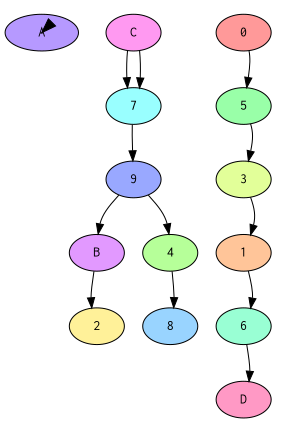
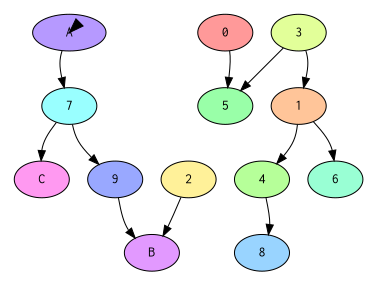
edge "C" -> "7": now "A" -> "7"
edge "5" -> "3": reversed
edge "9" -> "4": now "1" -> "4"
edge "B" -> "2": reversed
node "D": removed
